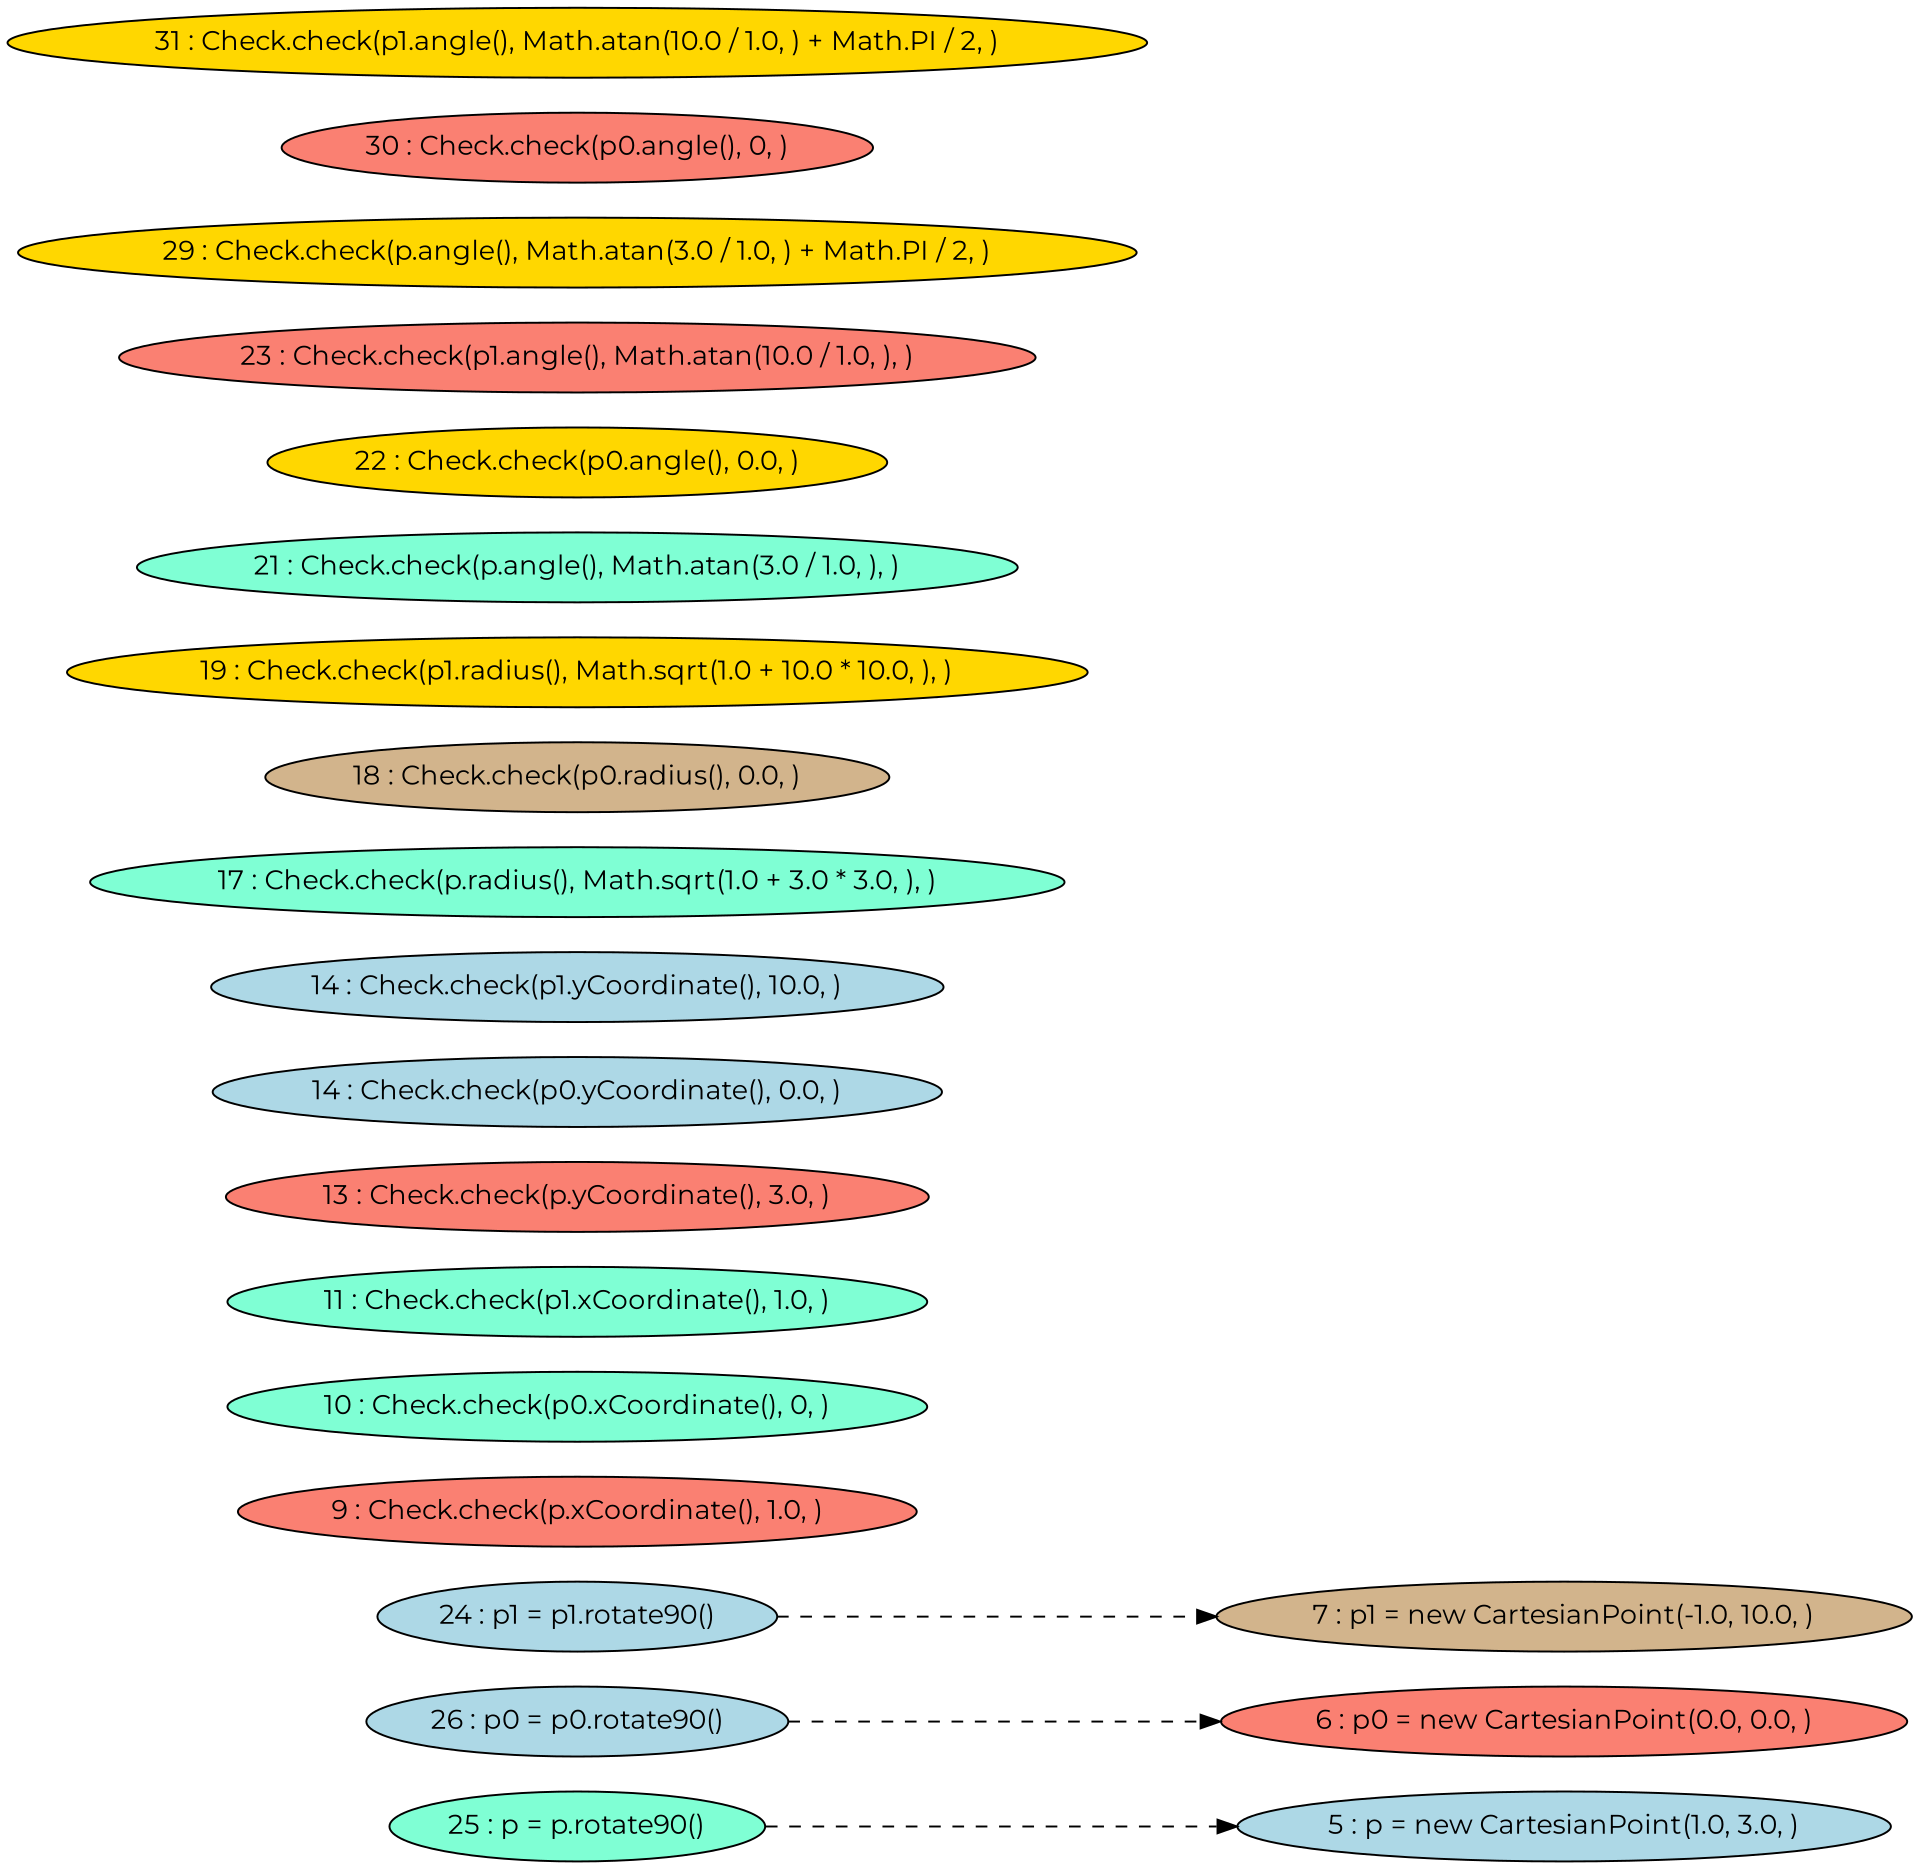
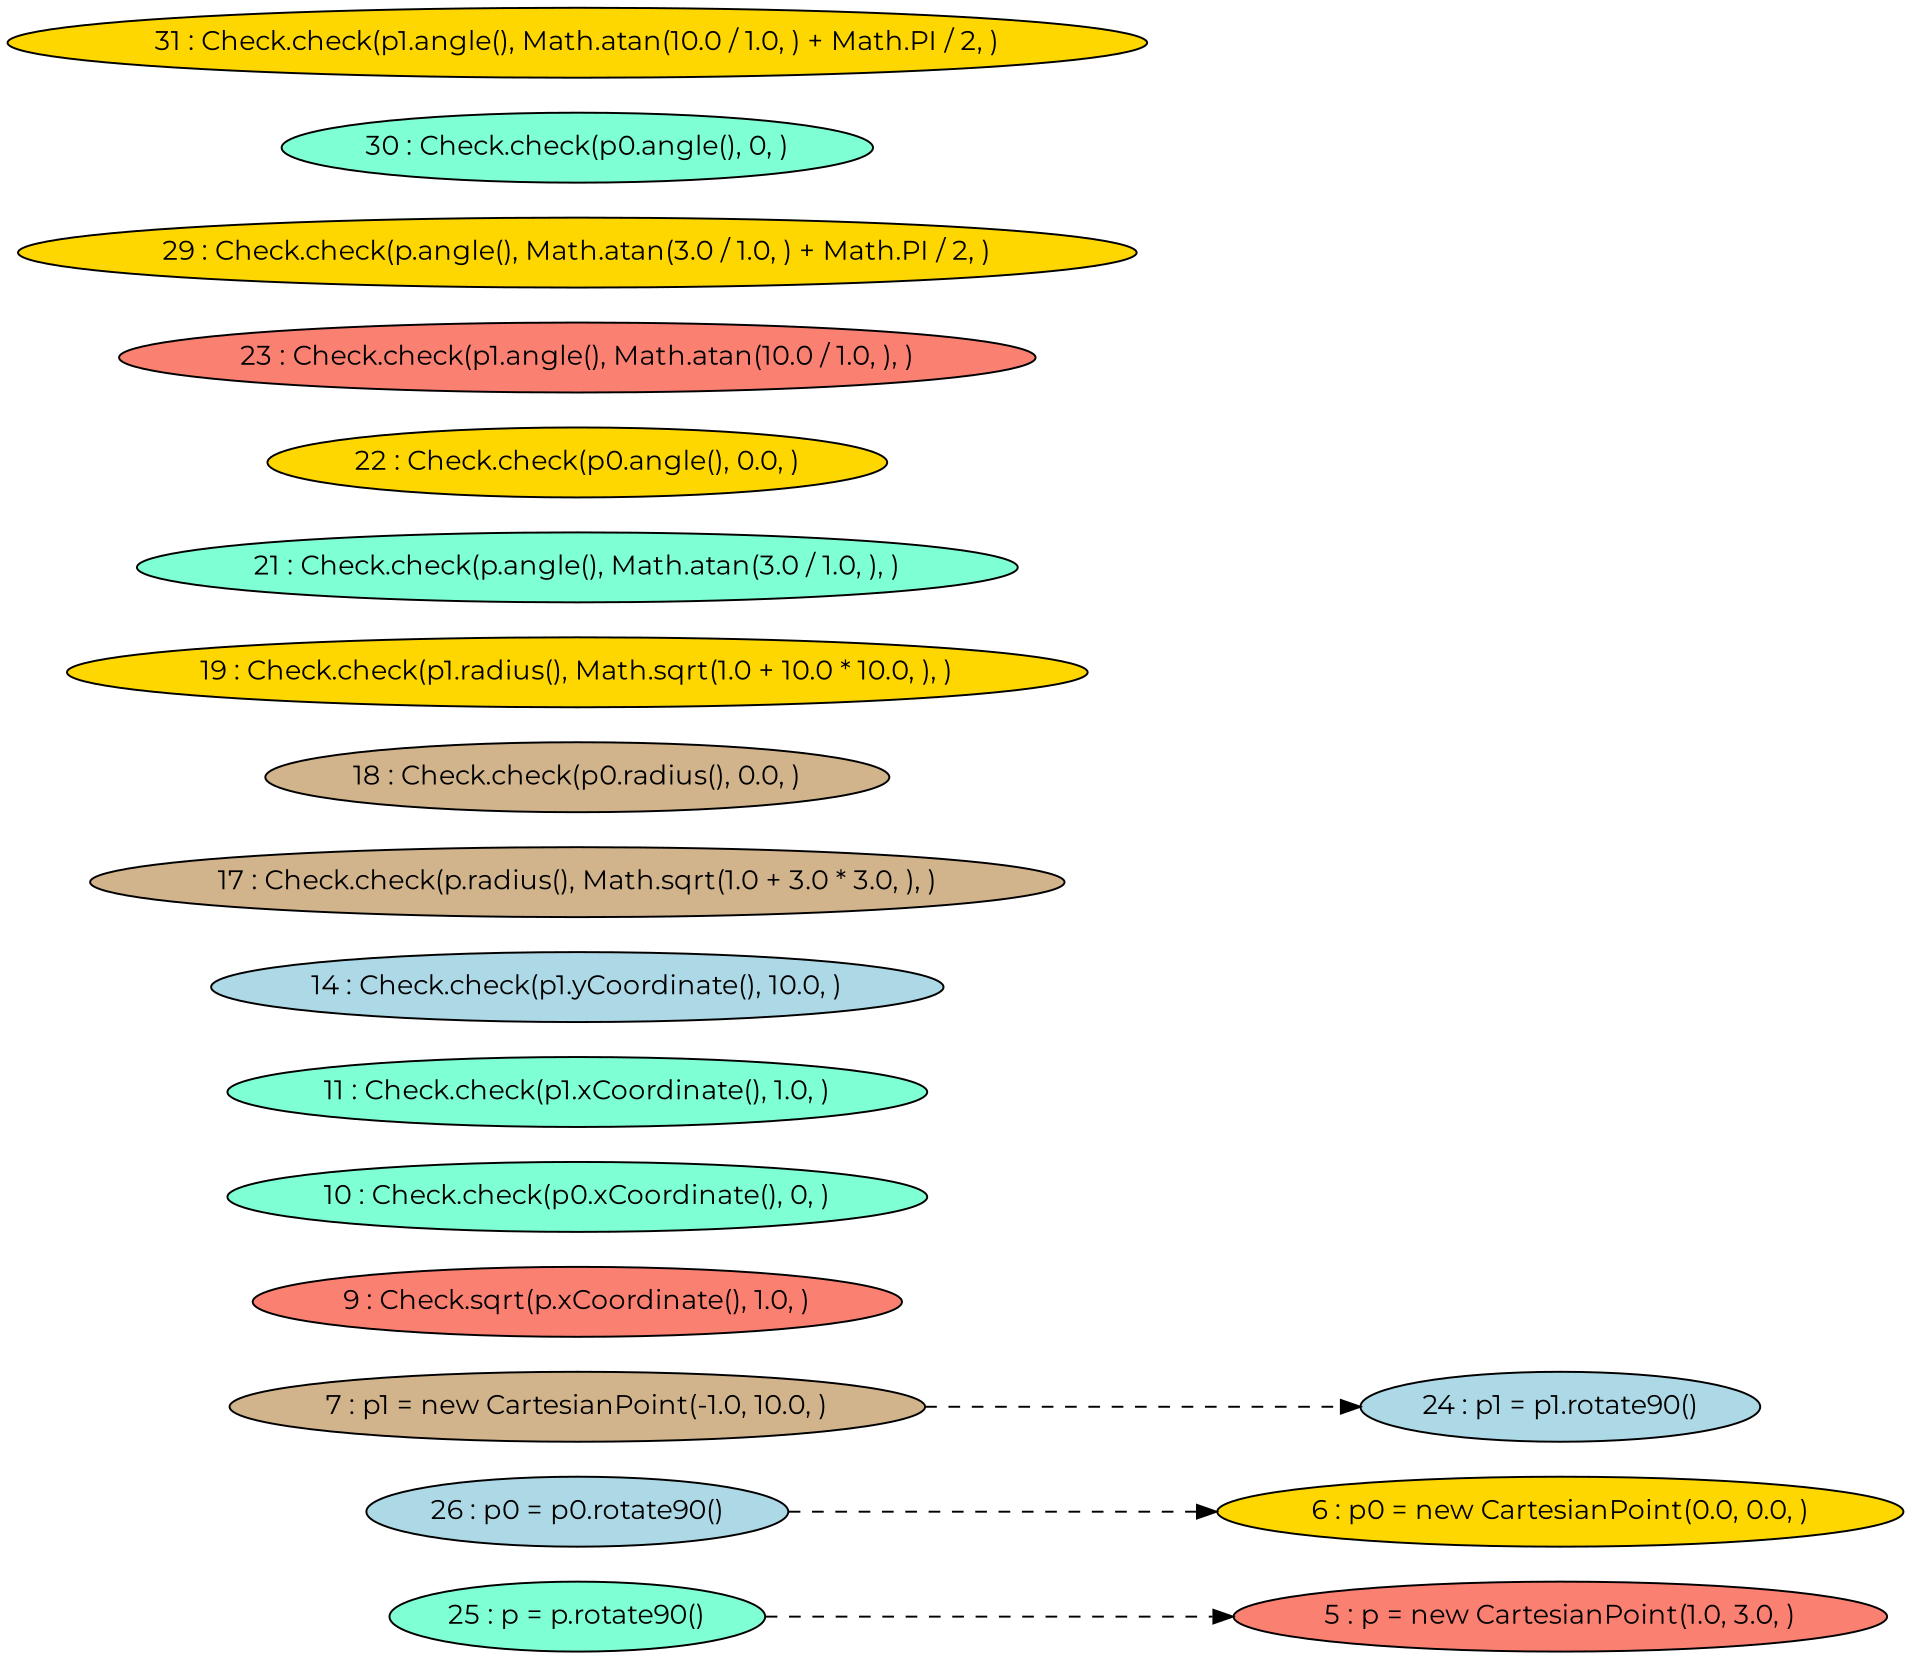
node "30 : Check.check(p0.angle(), 0, )": fillcolor salmon -> aquamarine
node "17 : Check.check(p.radius(), Math.sqrt(1.0 + 3.0 * 3.0, ), )": fillcolor aquamarine -> tan
node "14 : Check.check(p0.yCoordinate(), 0.0, )": removed
node "13 : Check.check(p.yCoordinate(), 3.0, )": removed
node "9 : Check.check(p.xCoordinate(), 1.0, )": label "9 : Check.check(p.xCoordinate(), 1.0, )" -> "9 : Check.sqrt(p.xCoordinate(), 1.0, )"
edge "24 : p1 = p1.rotate90()" -> "7 : p1 = new CartesianPoint(-1.0, 10.0, )": reversed
node "6 : p0 = new CartesianPoint(0.0, 0.0, )": fillcolor salmon -> gold
node "5 : p = new CartesianPoint(1.0, 3.0, )": fillcolor lightblue -> salmon
